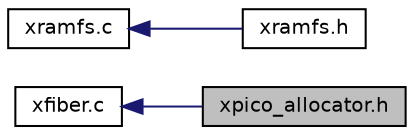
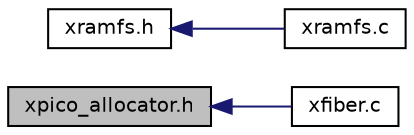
edge "xramfs.h" -> "xramfs.c": reversed
edge "xpico_allocator.h" -> "xfiber.c": reversed
